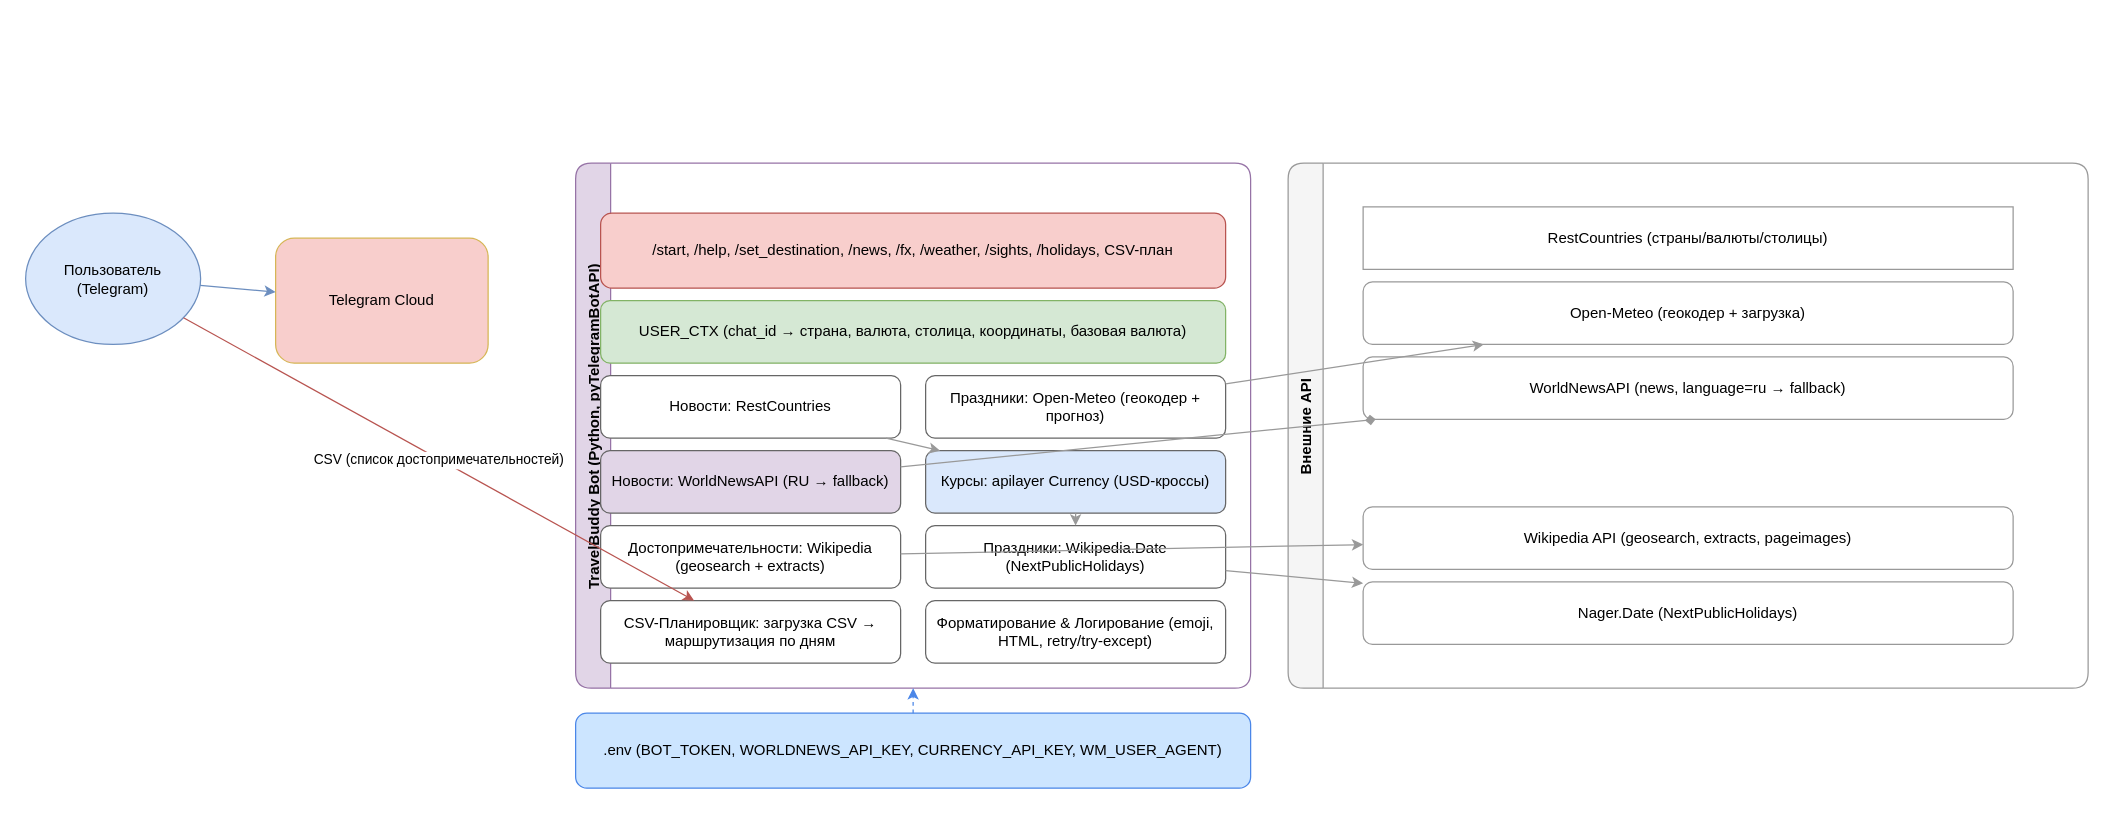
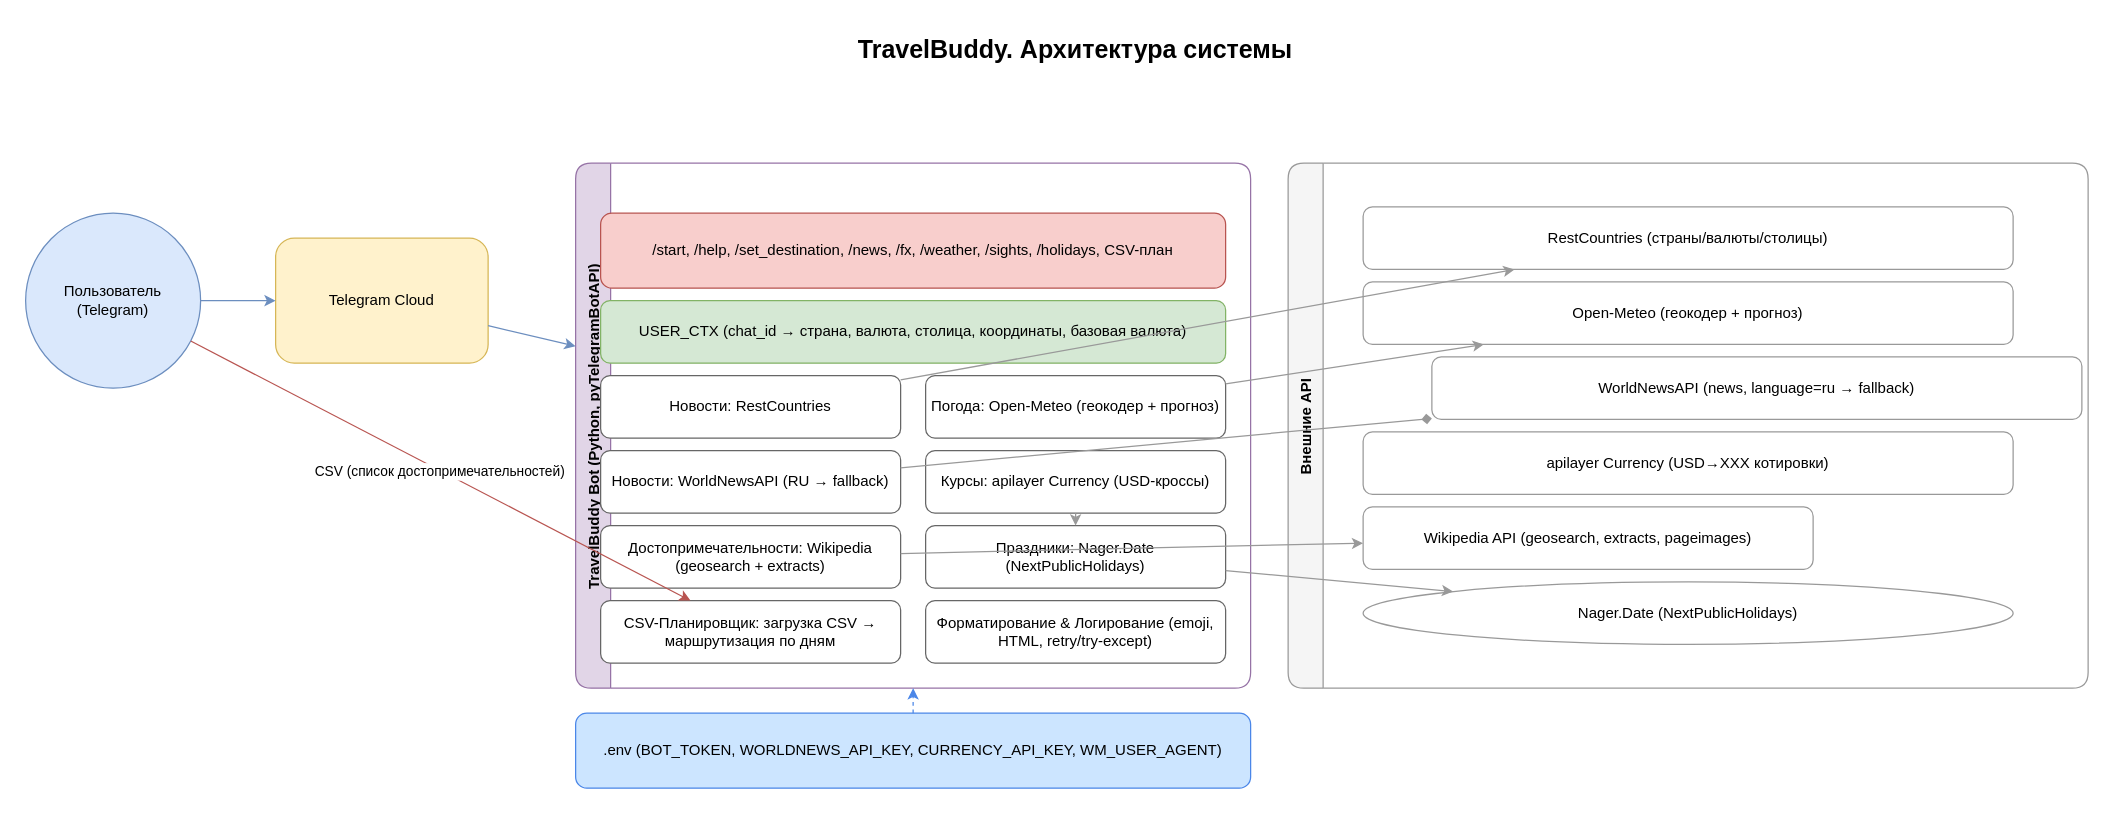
node "TravelBuddy. Архитектура системы": added
node "RestCountries (страны/валюты/столицы)": shape rectangle -> rounded rectangle
node "Пользователь (Telegram)": size 175x131 -> 175x175
node "Telegram Cloud": fillcolor #f8cecc -> #fff2cc
node "Open-Meteo (геокодер + загрузка)": label "Open-Meteo (геокодер + загрузка)" -> "Open-Meteo (геокодер + прогноз)"
edge "Telegram Cloud" -> "TravelBuddy Bot (Python, pyTelegramBotAPI)": added
node "WorldNewsAPI (news, language=ru → fallback)": moved (1688, 388) -> (1757, 388)
node "Праздники: Open-Meteo (геокодер + прогноз)": label "Праздники: Open-Meteo (геокодер + прогноз)" -> "Погода: Open-Meteo (геокодер + прогноз)"
edge "Новости: RestCountries" -> "Курсы: apilayer Currency (USD-кроссы)": now "Новости: RestCountries" -> "RestCountries (страны/валюты/столицы)"
node "apilayer Currency (USD→XXX котировки)": added
node "Новости: WorldNewsAPI (RU → fallback)": fillcolor #e1d5e7 -> #ffffff
node "Курсы: apilayer Currency (USD-кроссы)": fillcolor #dae8fc -> #ffffff
node "Wikipedia API (geosearch, extracts, pageimages)": size 650x63 -> 450x63
node "Праздники: Wikipedia.Date (NextPublicHolidays)": label "Праздники: Wikipedia.Date (NextPublicHolidays)" -> "Праздники: Nager.Date (NextPublicHolidays)"
node "Nager.Date (NextPublicHolidays)": shape rounded rectangle -> ellipse
